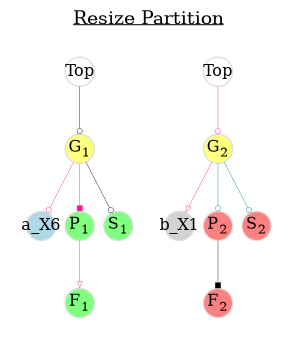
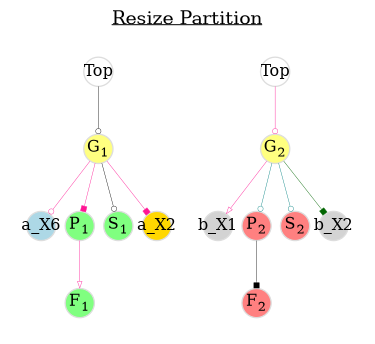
node "a_X2": added
node "b_X2": added
